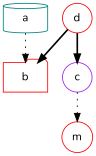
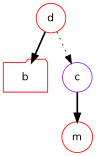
node "a": removed
edge "d" -> "c": style bold -> dotted
edge "c" -> "m": style dotted -> bold
